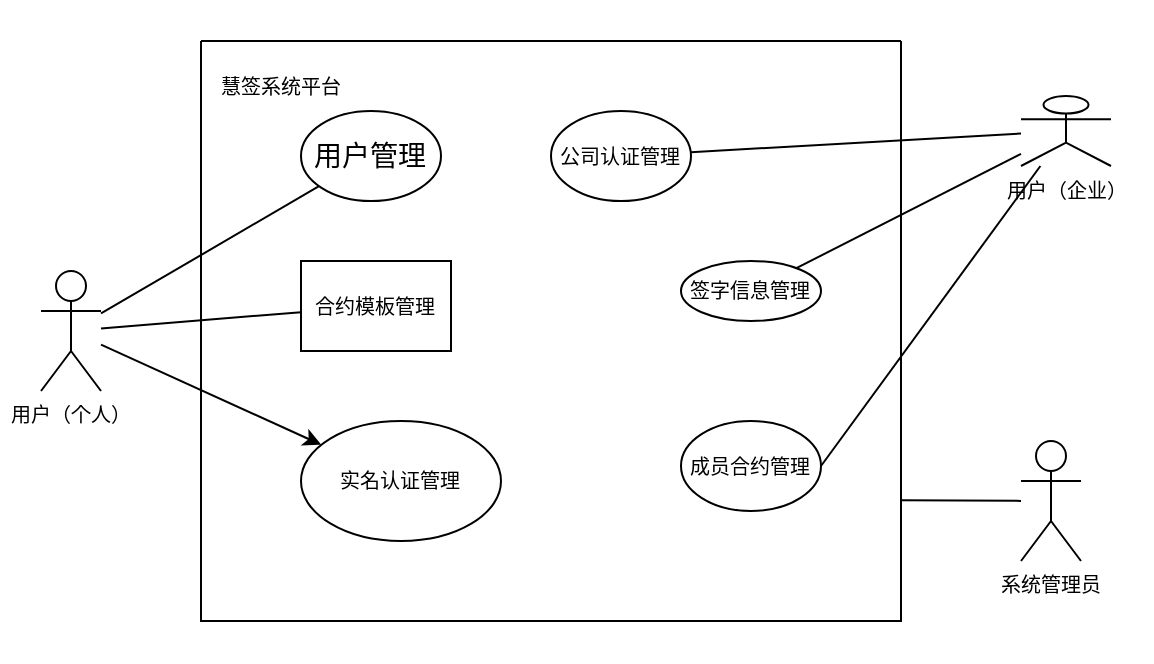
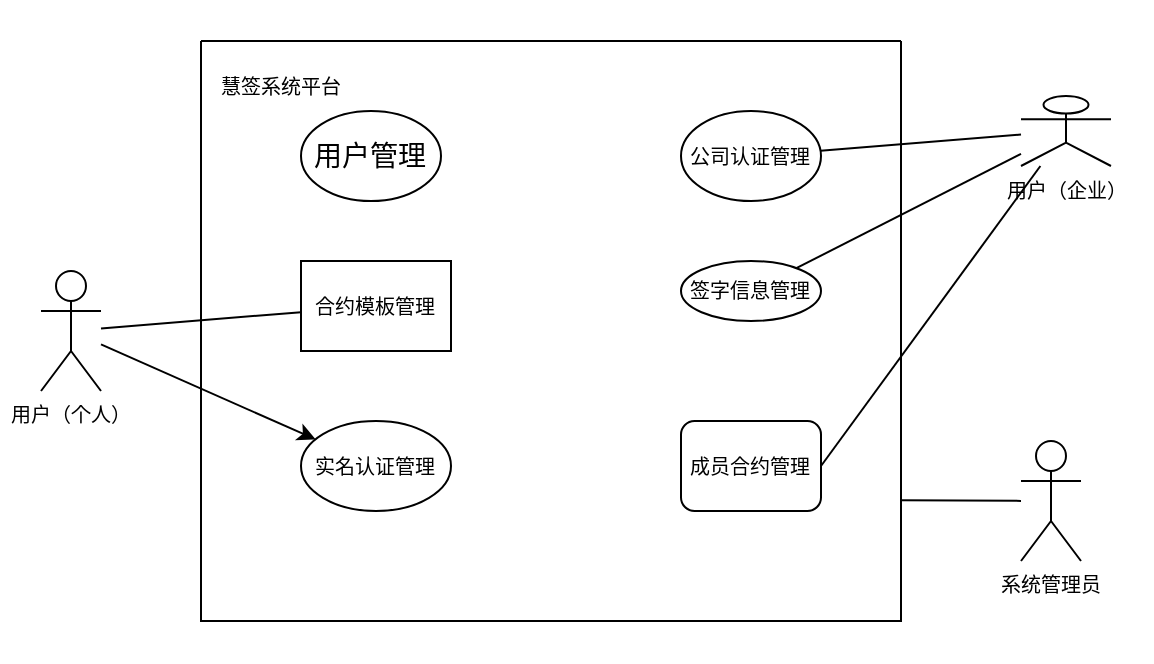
node "公司认证管理": moved (621, 156) -> (751, 156)
edge "用户管理" -- "用户（个人）": removed
node "成员合约管理": shape ellipse -> rounded rectangle
node "实名认证管理": size 200x120 -> 150x90
